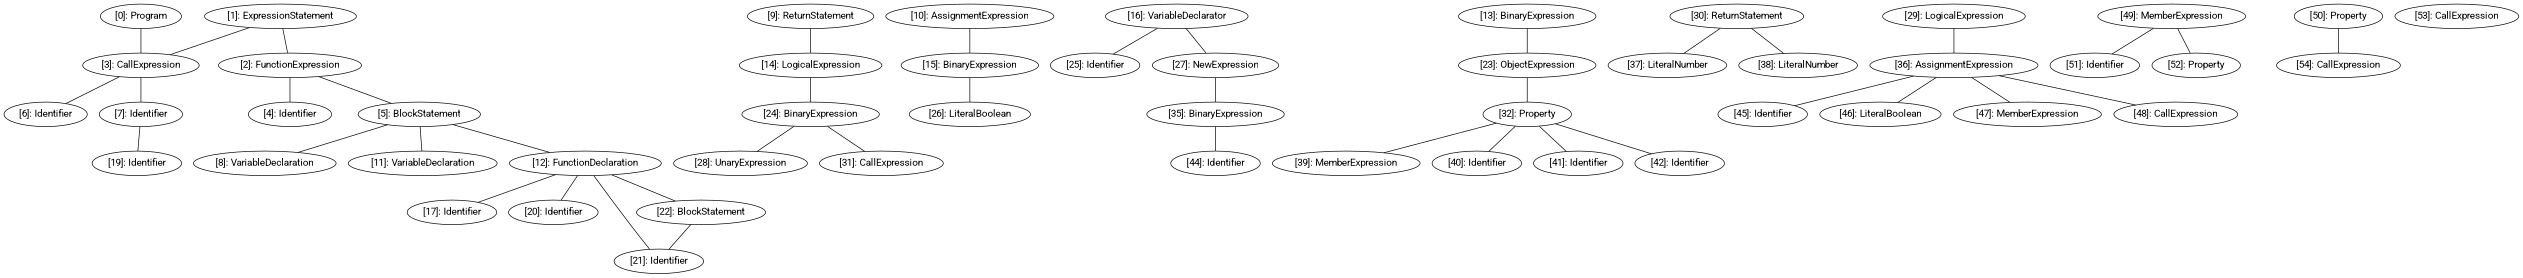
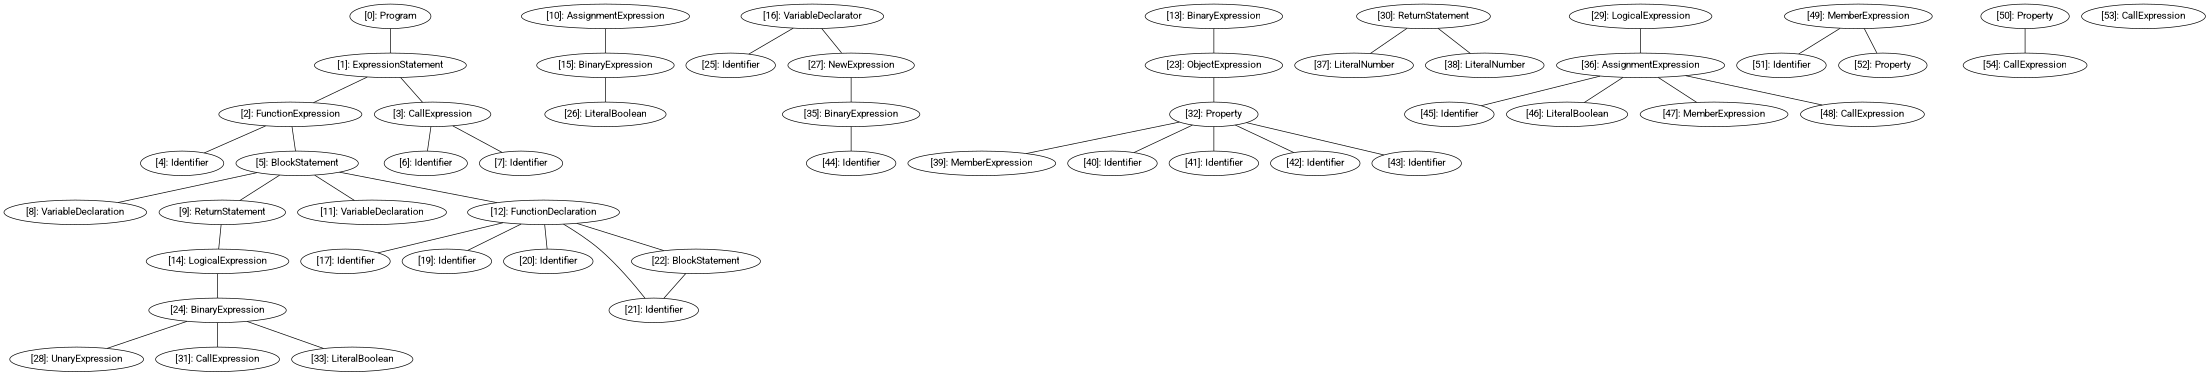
edge "[0]: Program" -- "[3]: CallExpression": now "[0]: Program" -- "[1]: ExpressionStatement"
edge "[7]: Identifier" -- "[19]: Identifier": now "[12]: FunctionDeclaration" -- "[19]: Identifier"
node "[43]: Identifier": added
edge "[5]: BlockStatement" -- "[9]: ReturnStatement": added
node "[33]: LiteralBoolean": added
